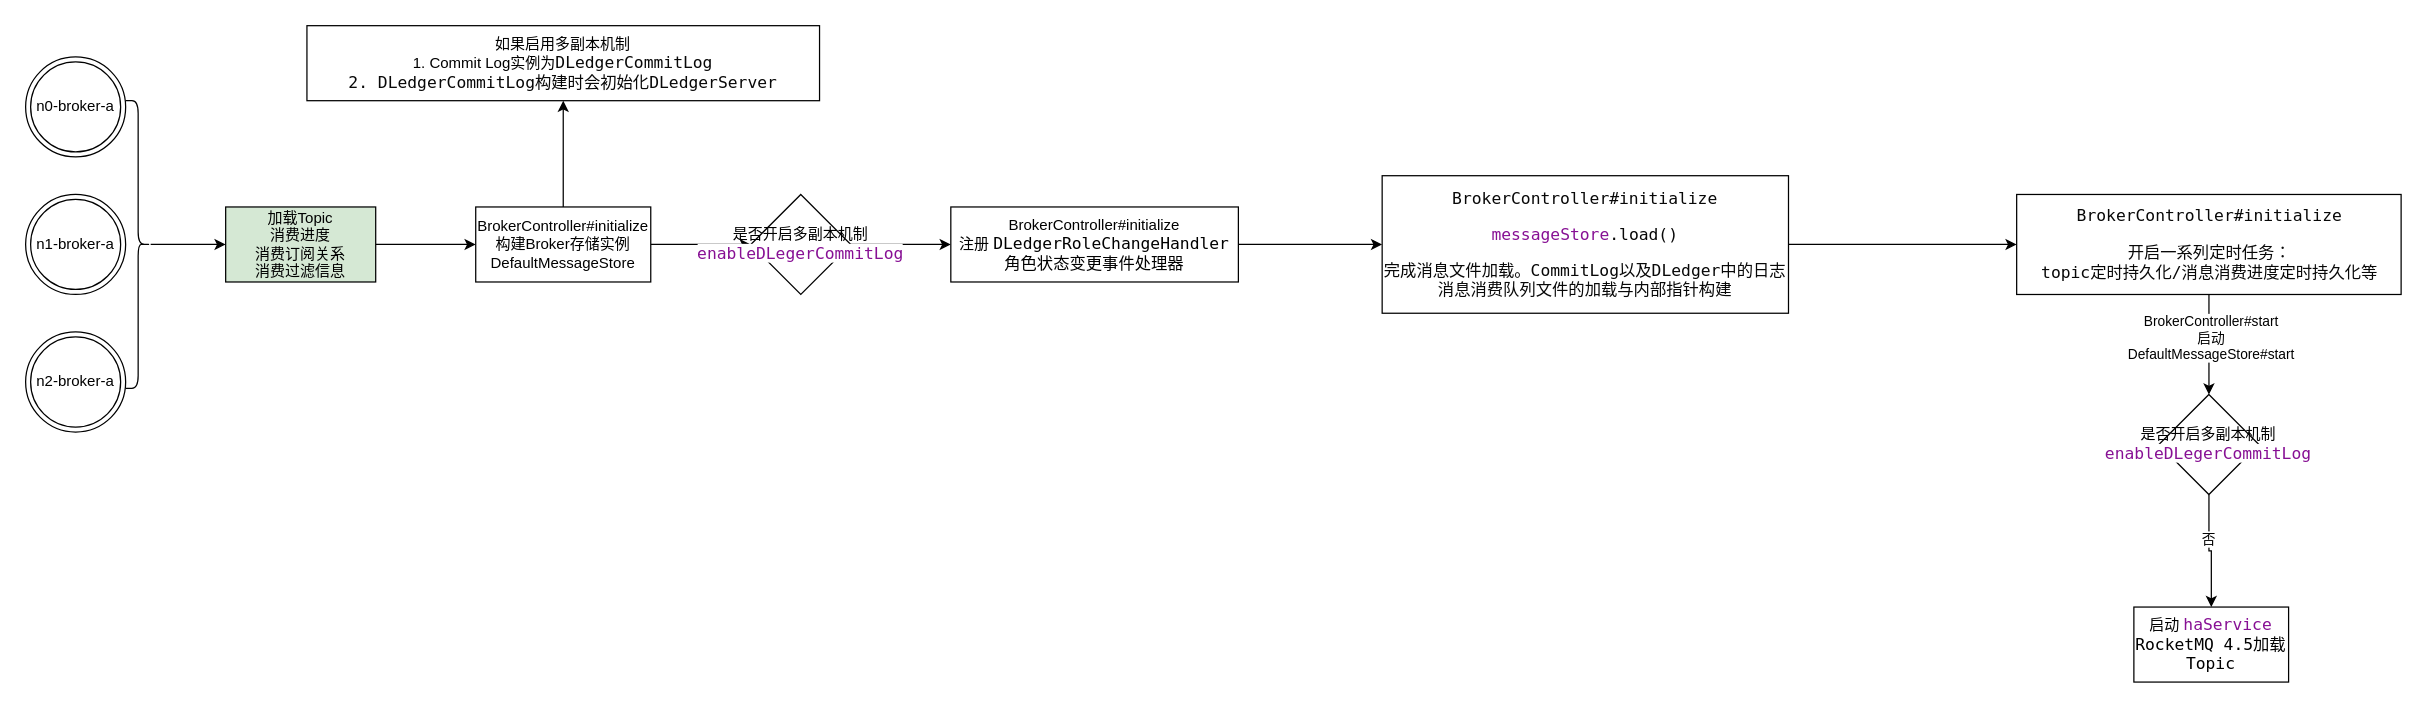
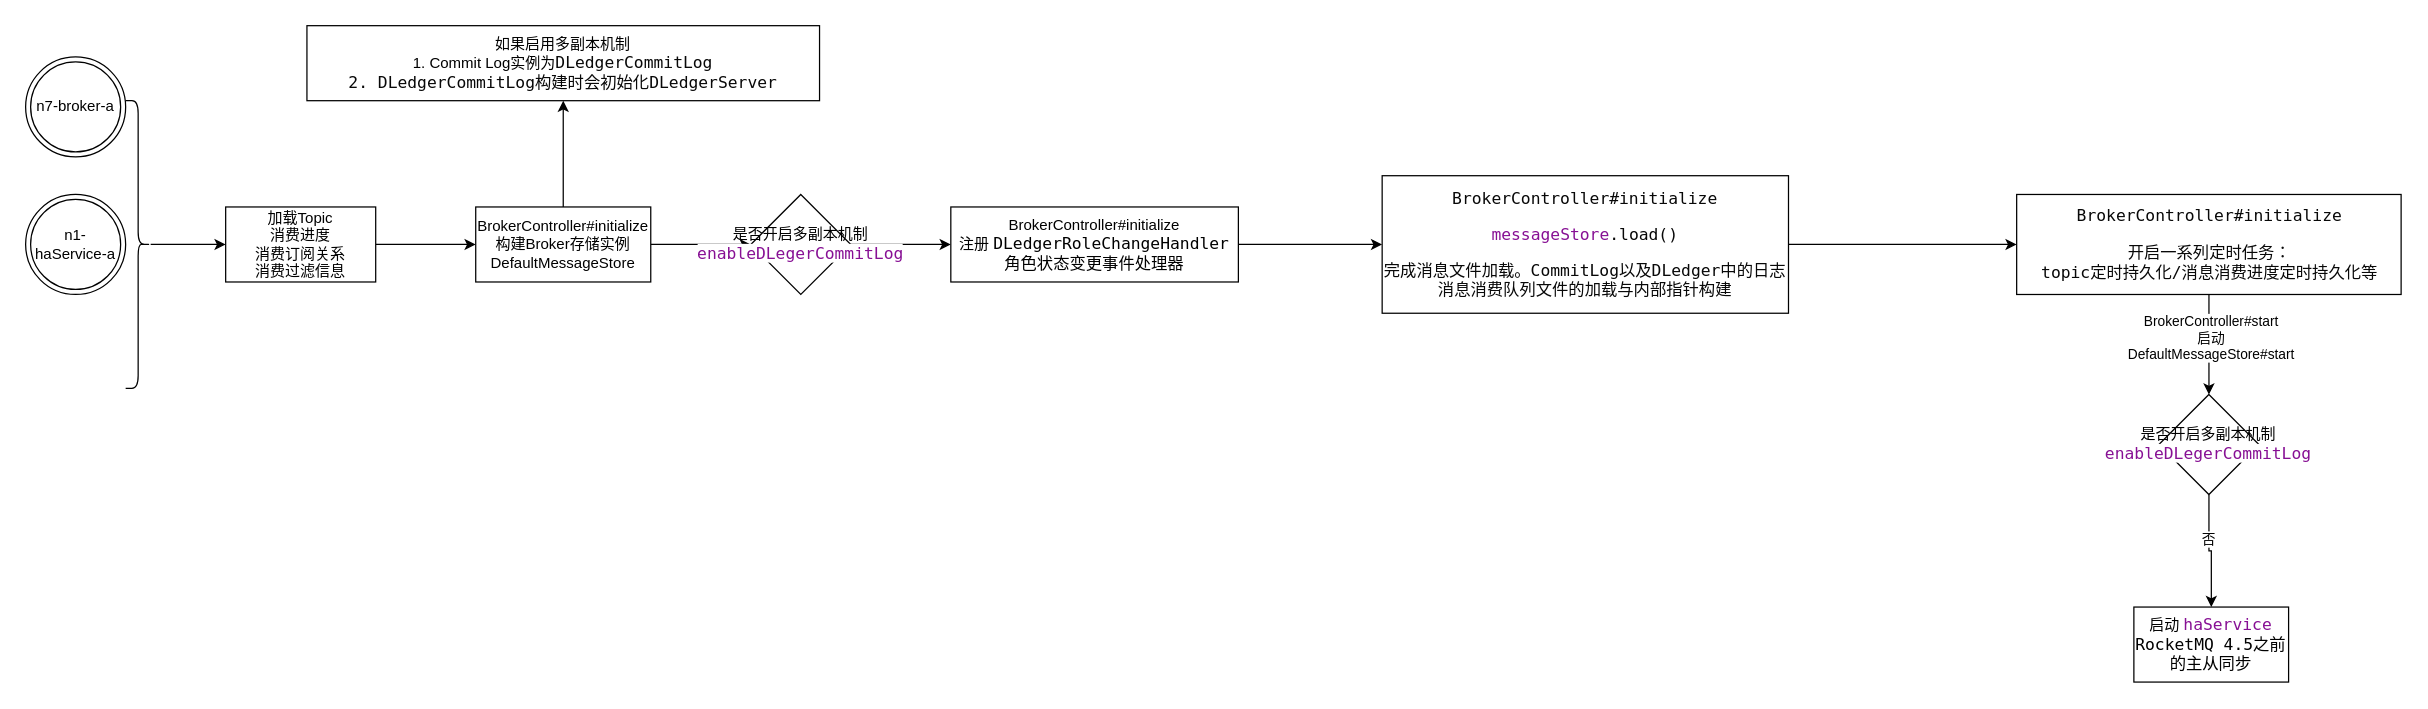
node "n0-broker-a": label "n0-broker-a" -> "n7-broker-a"
node "n1-broker-a": label "n1-broker-a" -> "n1-haService-a"
node "加载Topic 消费进度 消费订阅关系 消费过滤信息": fillcolor #d5e8d4 -> #ffffff
node "n2-broker-a": removed
node "启动 haService RocketMQ 4.5加载Topic": label "启动 haService RocketMQ 4.5加载Topic" -> "启动 haService RocketMQ 4.5之前的主从同步"
